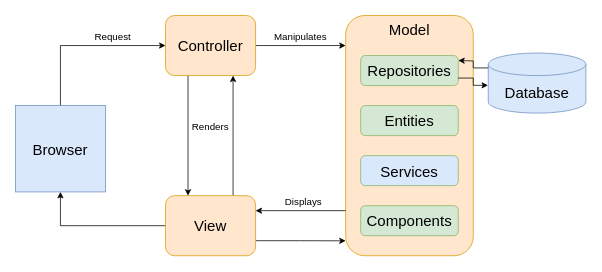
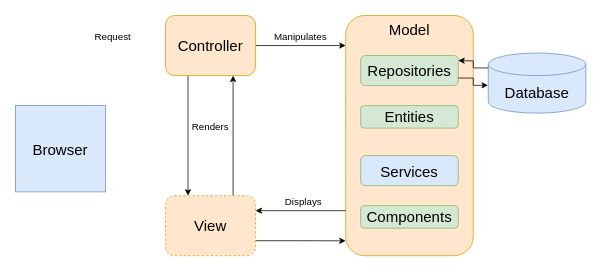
edge "Browser" -> "Controller": removed
node "Entities": size 98x30 -> 98x23
node "Components": size 98x30 -> 98x23
edge "View" -> "Browser": removed
node "View": style solid -> dashed
